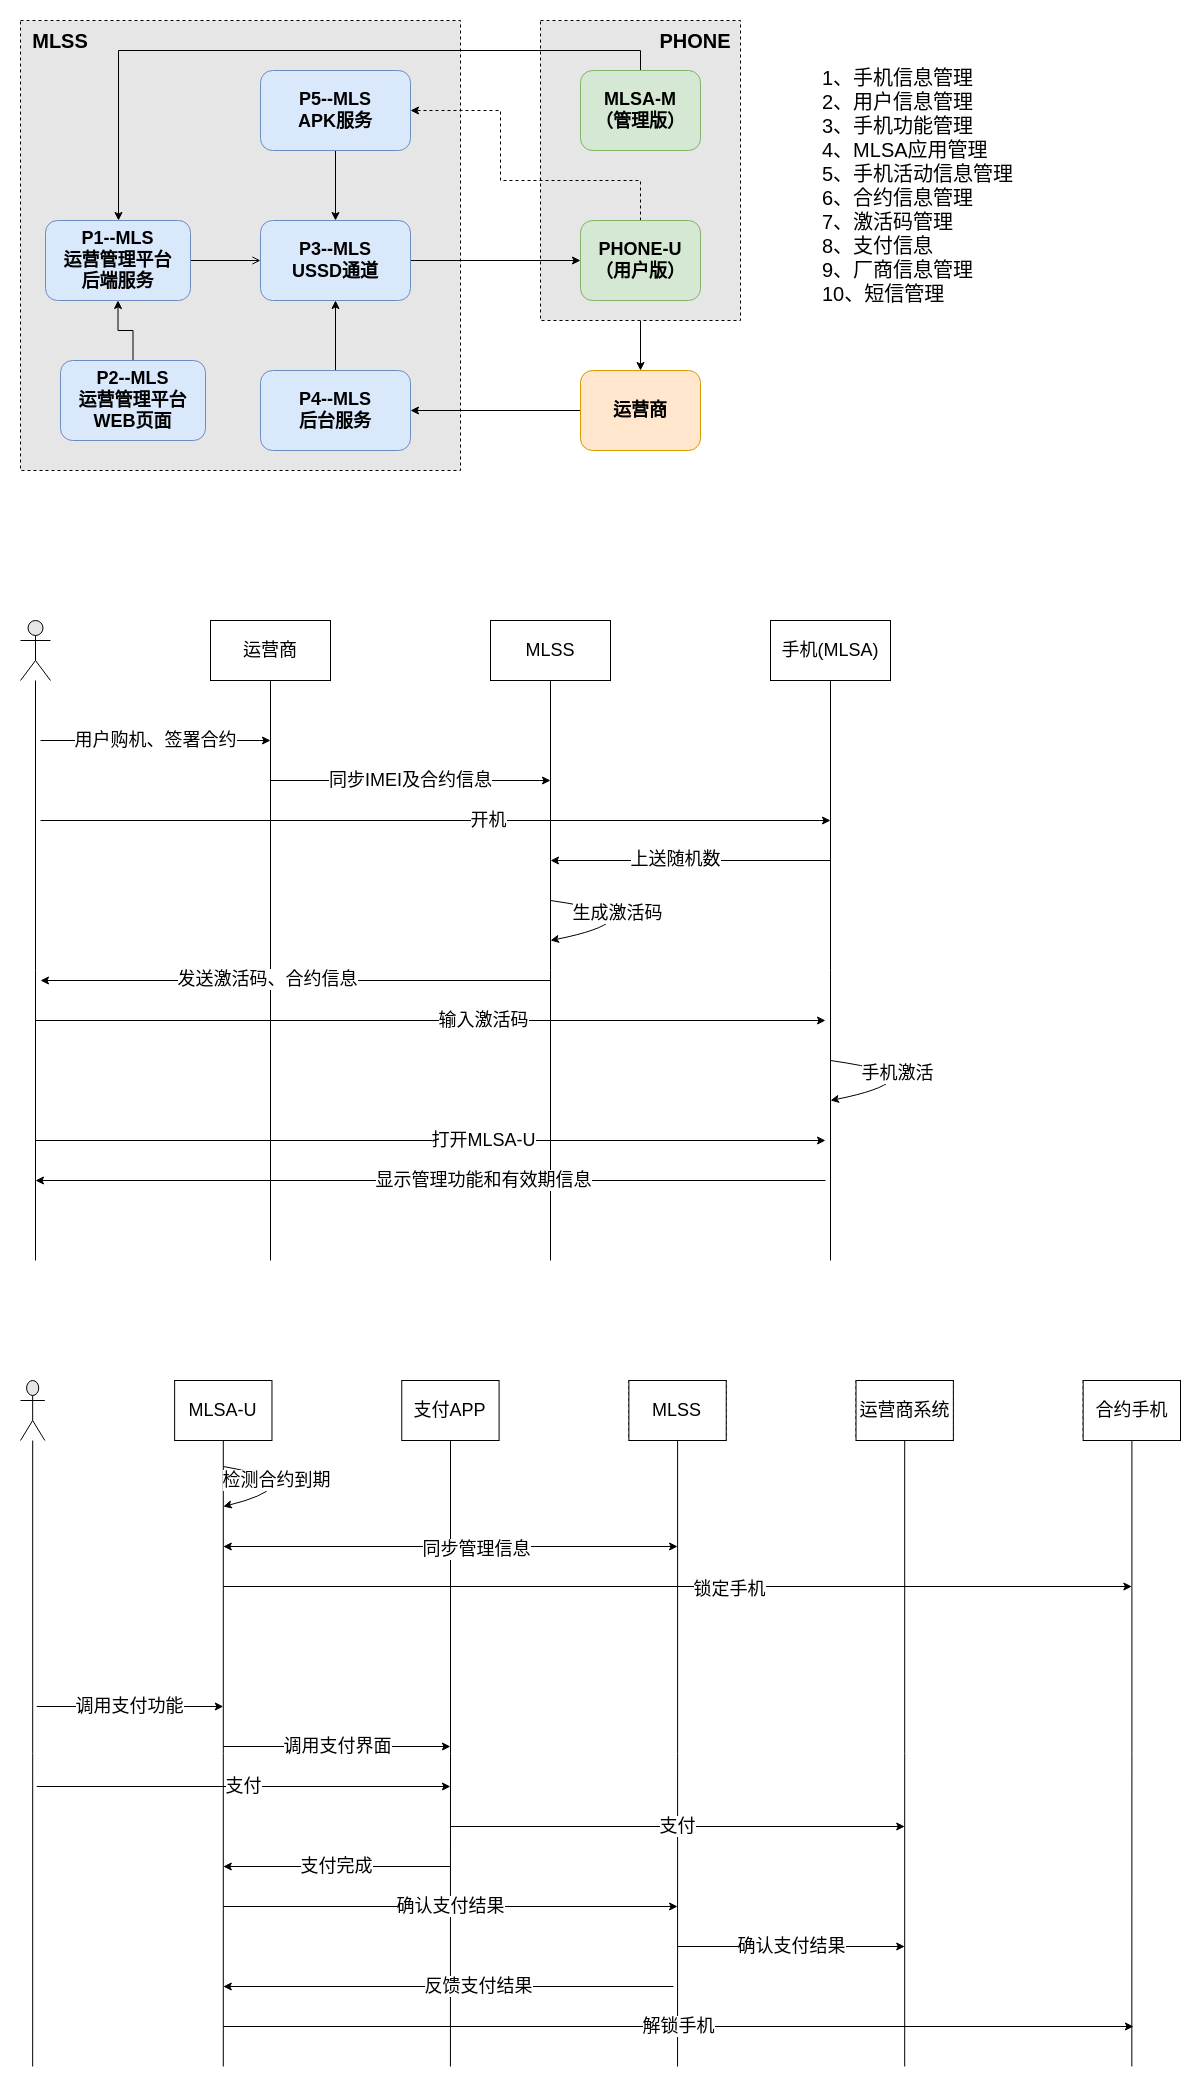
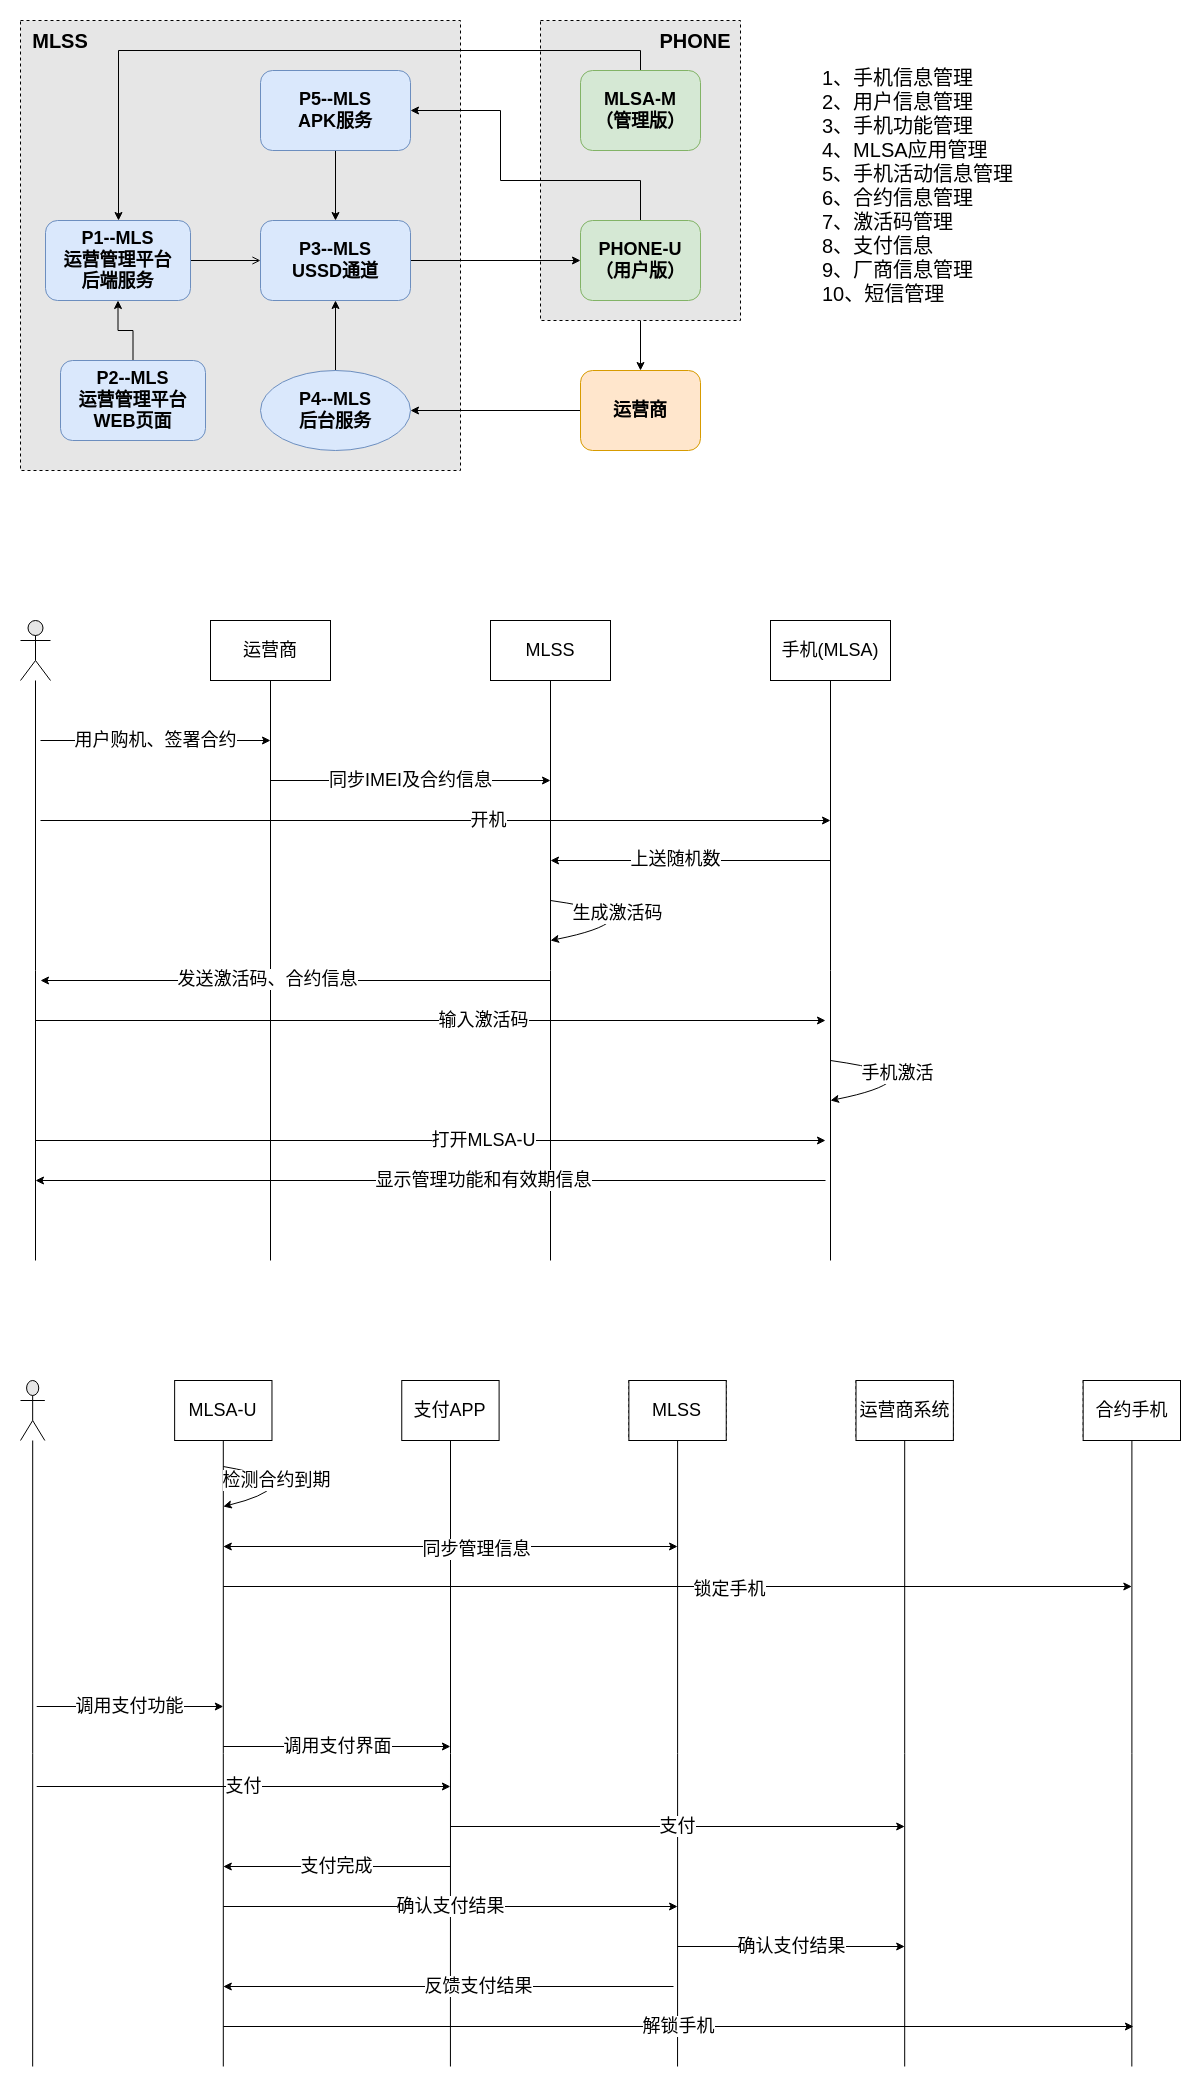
edge "PHONE-U （用户版）" -> "P5--MLSAPK服务": style dashed -> solid
node "P4--MLS后台服务": shape rounded rectangle -> ellipse
